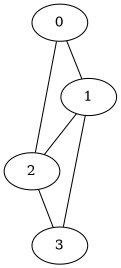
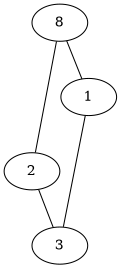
node "0": label "0" -> "8"
edge "1" -- "2": removed
